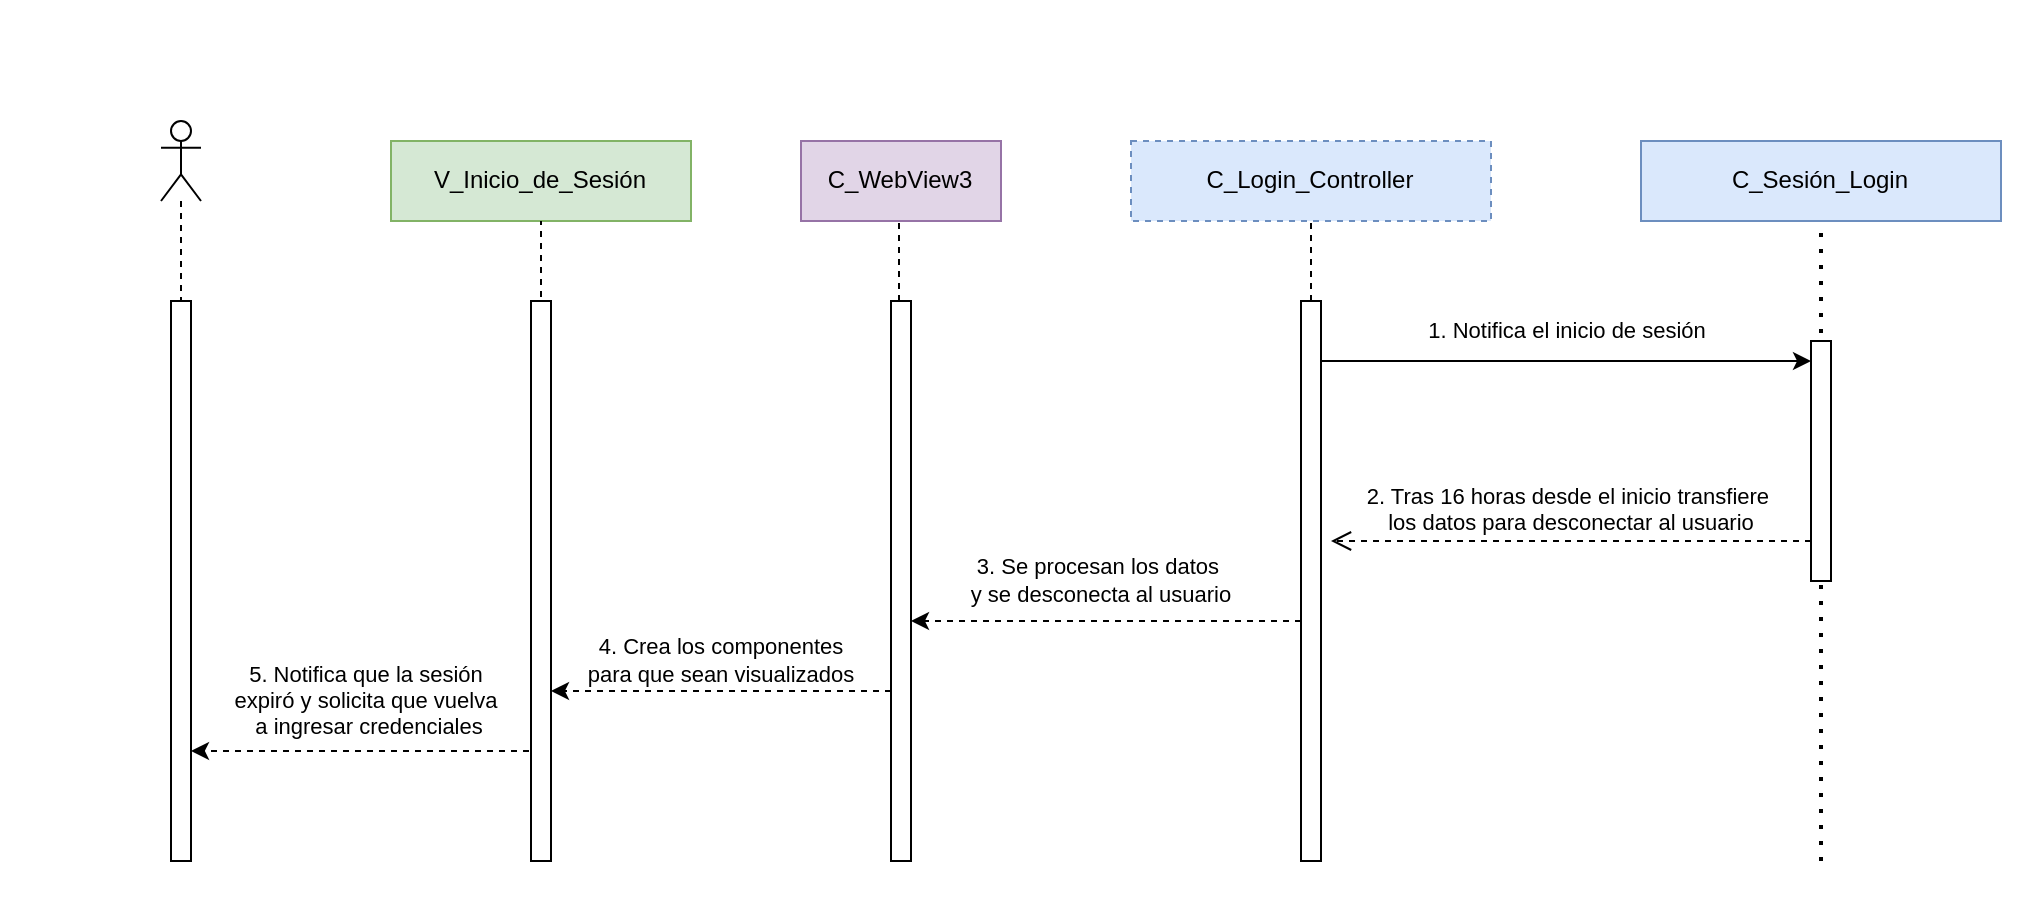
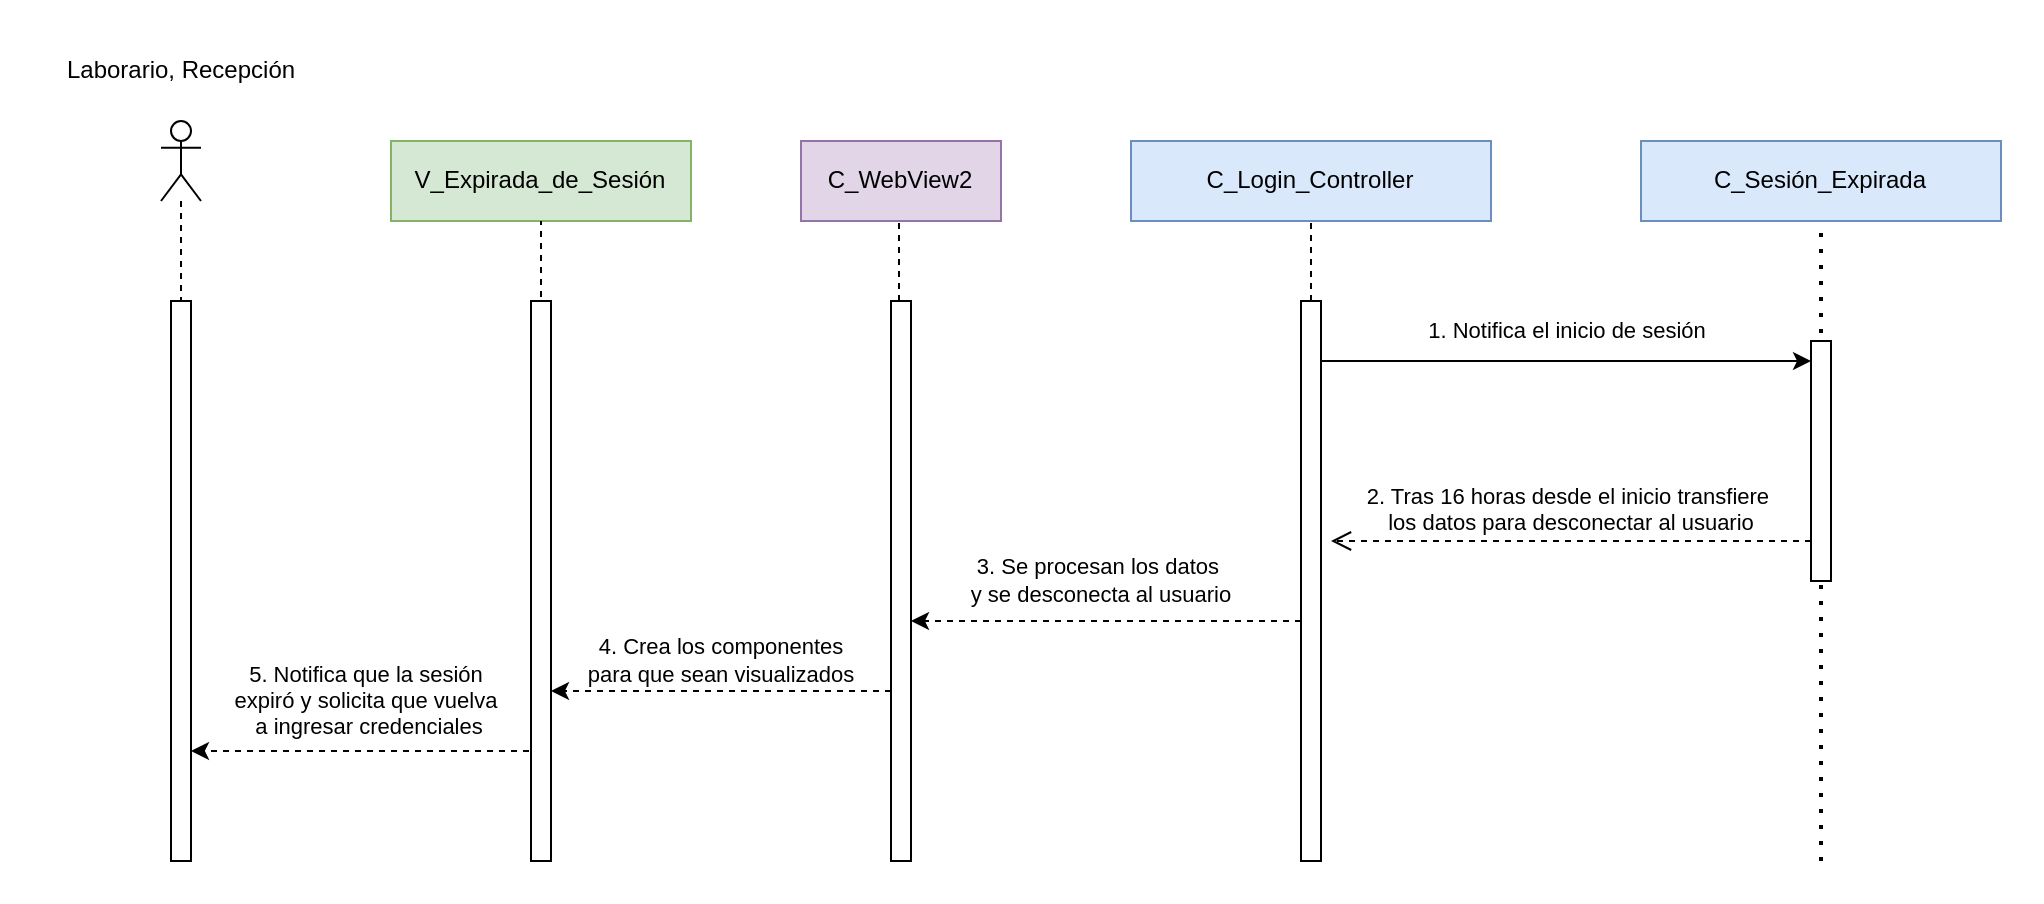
node "Laborario, Recepción": added
node "V_Inicio_de_Sesión": label "V_Inicio_de_Sesión" -> "V_Expirada_de_Sesión"
node "C_WebView3": label "C_WebView3" -> "C_WebView2"
node "C_Login_Controller": style dashed -> solid
node "C_Sesión_Login": label "C_Sesión_Login" -> "C_Sesión_Expirada"
